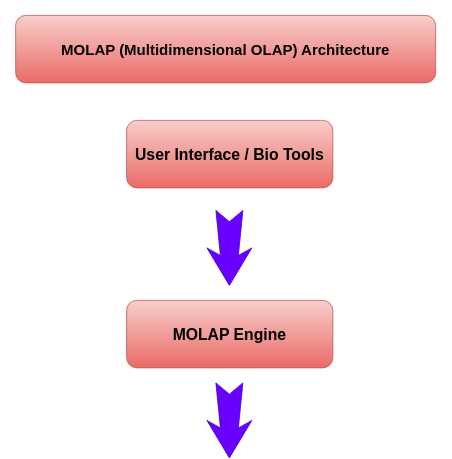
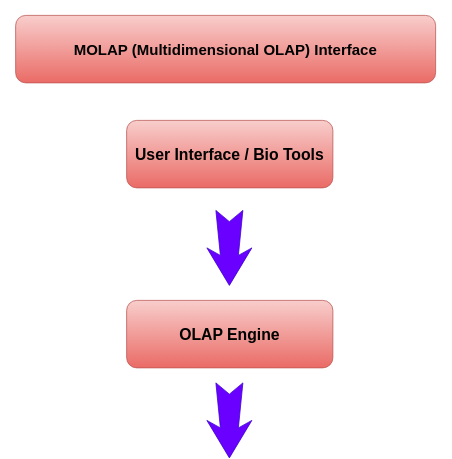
node "MOLAP (Multidimensional OLAP) Architecture": label "MOLAP (Multidimensional OLAP) Architecture" -> "MOLAP (Multidimensional OLAP) Interface"
node "MOLAP Engine": label "MOLAP Engine" -> "OLAP Engine"
